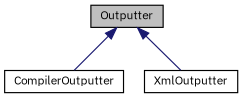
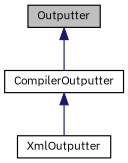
edge "XmlOutputter" -> "Outputter": now "XmlOutputter" -> "CompilerOutputter"
